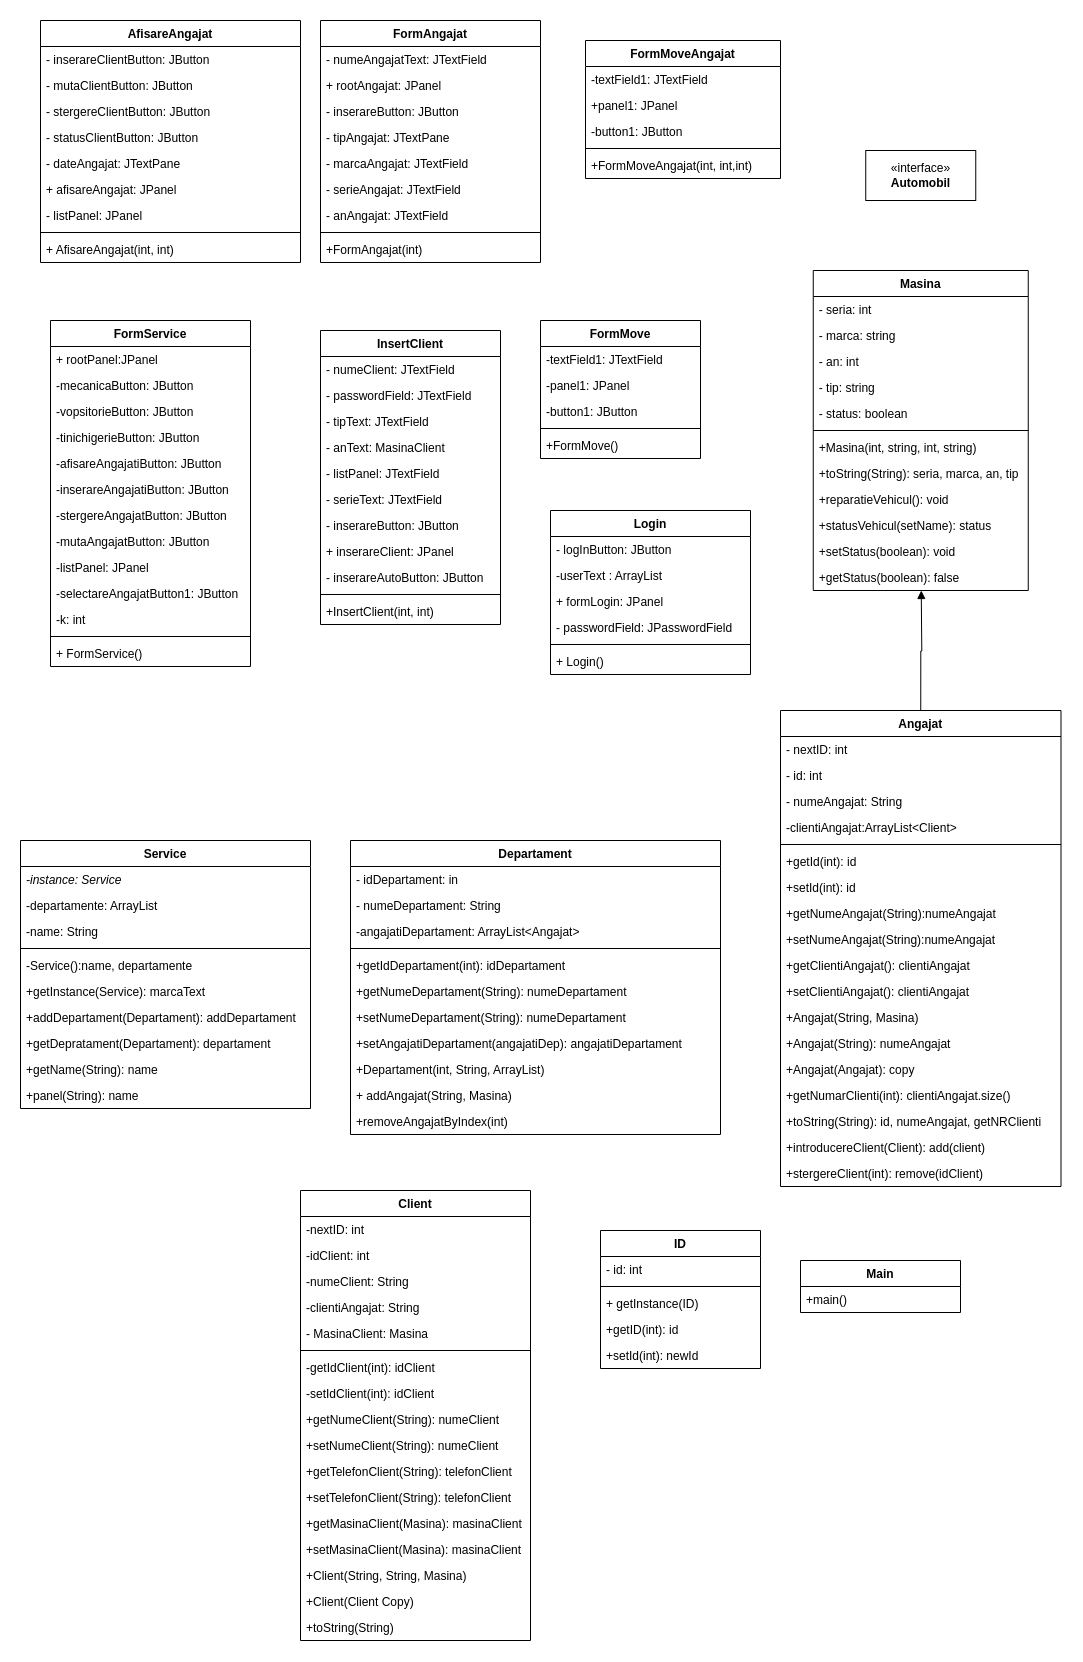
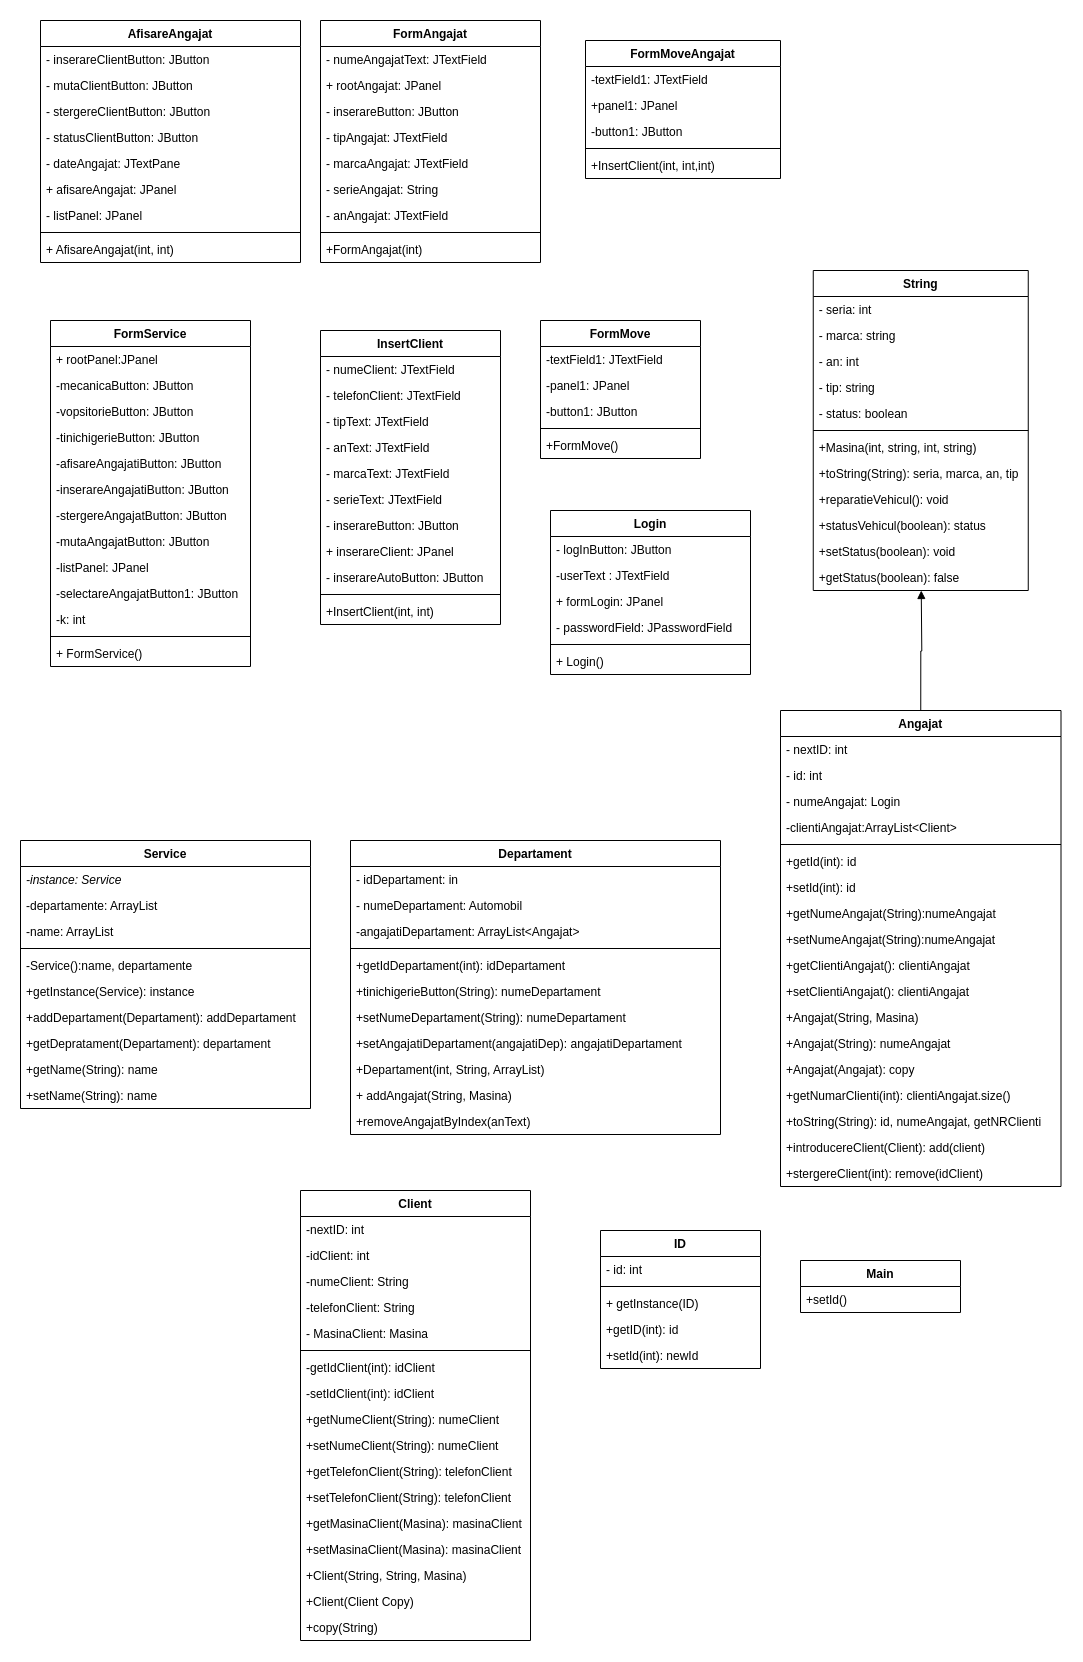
node "- tipAngajat: JTextPane": label "- tipAngajat: JTextPane" -> "- tipAngajat: JTextField"
node "+FormMoveAngajat(int, int,int)": label "+FormMoveAngajat(int, int,int)" -> "+InsertClient(int, int,int)"
node "«interface» Automobil": removed
node "- serieAngajat: JTextField": label "- serieAngajat: JTextField" -> "- serieAngajat: String"
node "Masina": label "Masina" -> "String"
node "- passwordField: JTextField": label "- passwordField: JTextField" -> "- telefonClient: JTextField"
node "- anText: MasinaClient": label "- anText: MasinaClient" -> "- anText: JTextField"
node "- listPanel: JTextField": label "- listPanel: JTextField" -> "- marcaText: JTextField"
node "+statusVehicul(setName): status": label "+statusVehicul(setName): status" -> "+statusVehicul(boolean): status"
node "-userText : ArrayList": label "-userText : ArrayList" -> "-userText : JTextField"
node "- numeAngajat: String": label "- numeAngajat: String" -> "- numeAngajat: Login"
node "- numeDepartament: String": label "- numeDepartament: String" -> "- numeDepartament: Automobil"
node "-name: String": label "-name: String" -> "-name: ArrayList"
node "+getInstance(Service): marcaText": label "+getInstance(Service): marcaText" -> "+getInstance(Service): instance"
node "+getNumeDepartament(String): numeDepartament": label "+getNumeDepartament(String): numeDepartament" -> "+tinichigerieButton(String): numeDepartament"
node "+panel(String): name": label "+panel(String): name" -> "+setName(String): name"
node "+removeAngajatByIndex(int)": label "+removeAngajatByIndex(int)" -> "+removeAngajatByIndex(anText)"
node "+main()": label "+main()" -> "+setId()"
node "-clientiAngajat: String": label "-clientiAngajat: String" -> "-telefonClient: String"
node "+toString(String)": label "+toString(String)" -> "+copy(String)"
